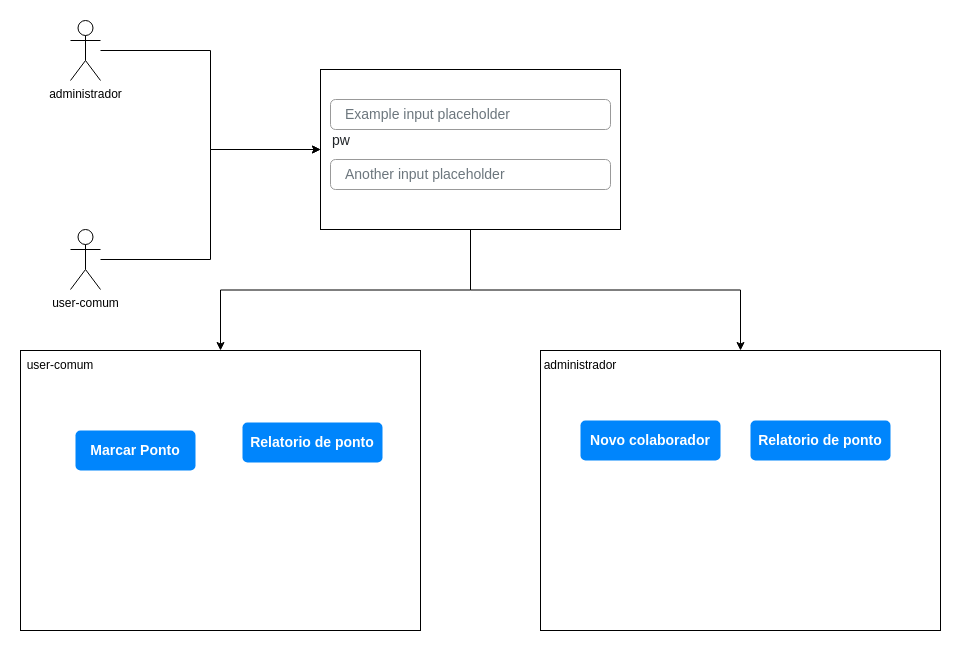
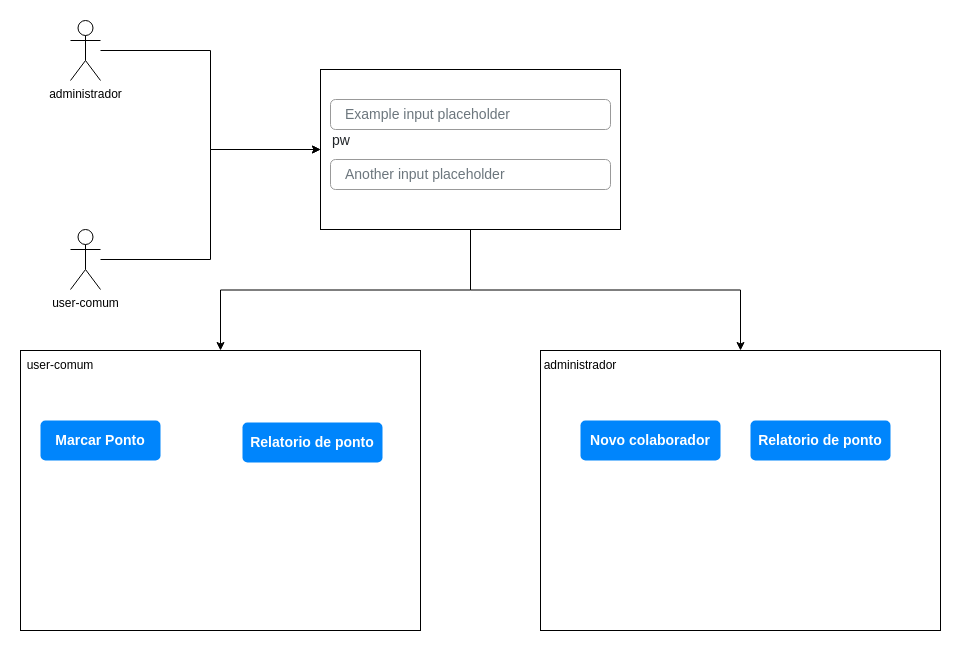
node "Marcar Ponto": moved (136, 451) -> (101, 441)
